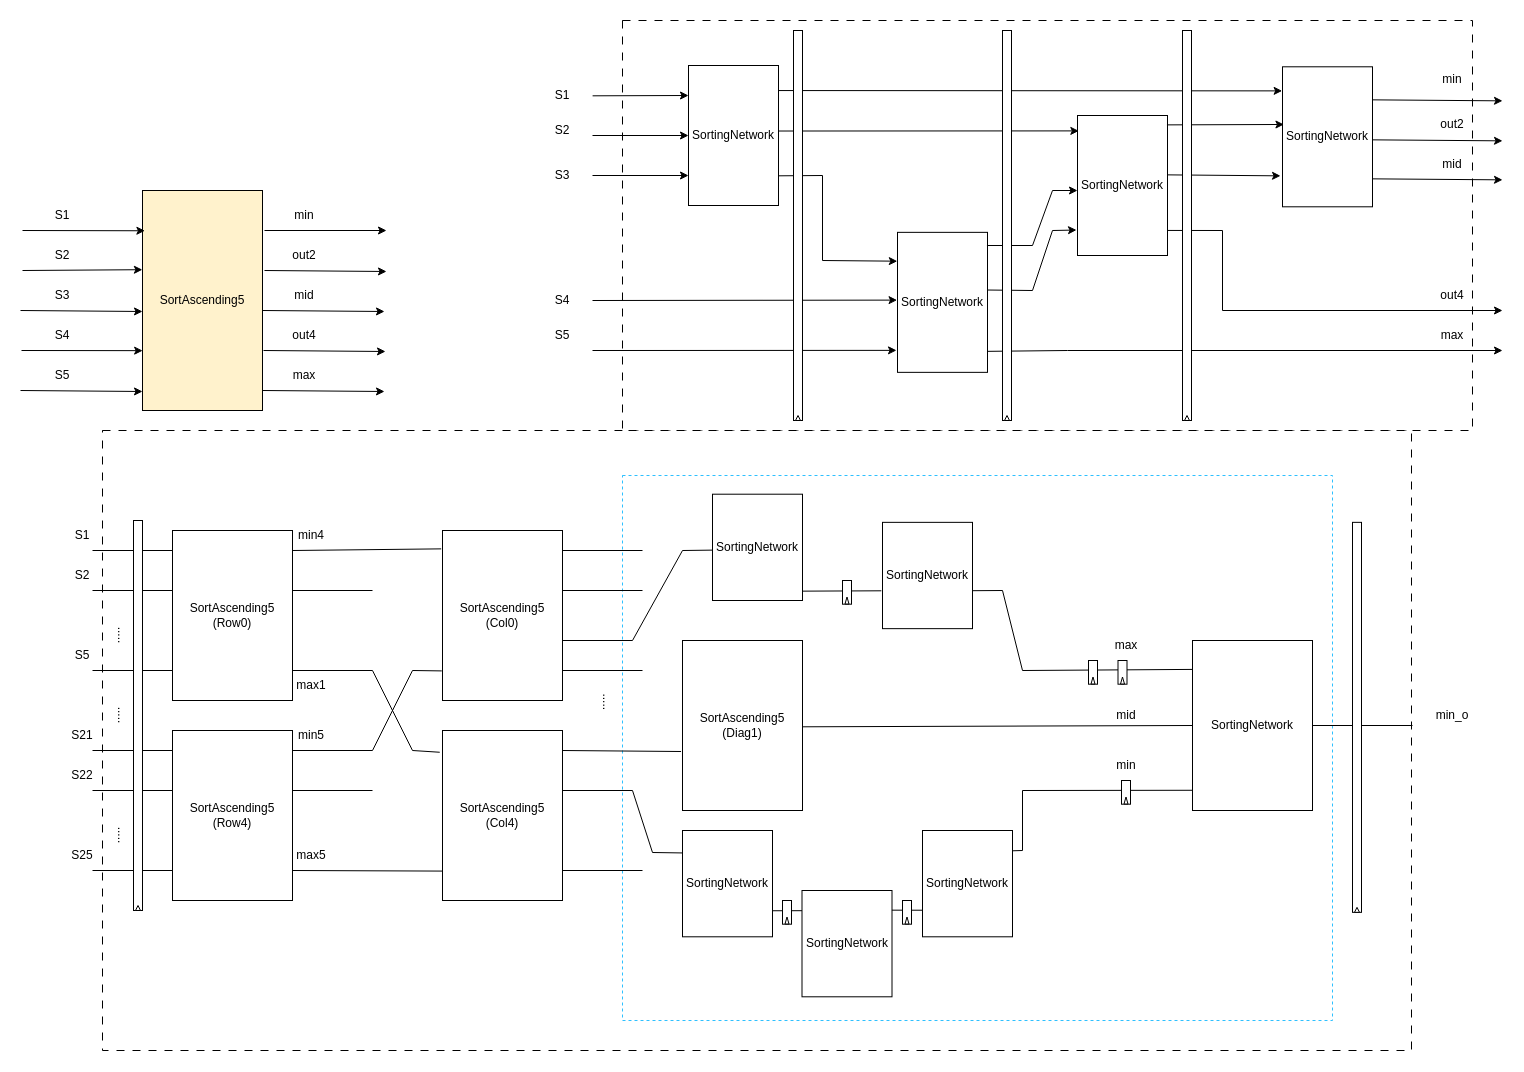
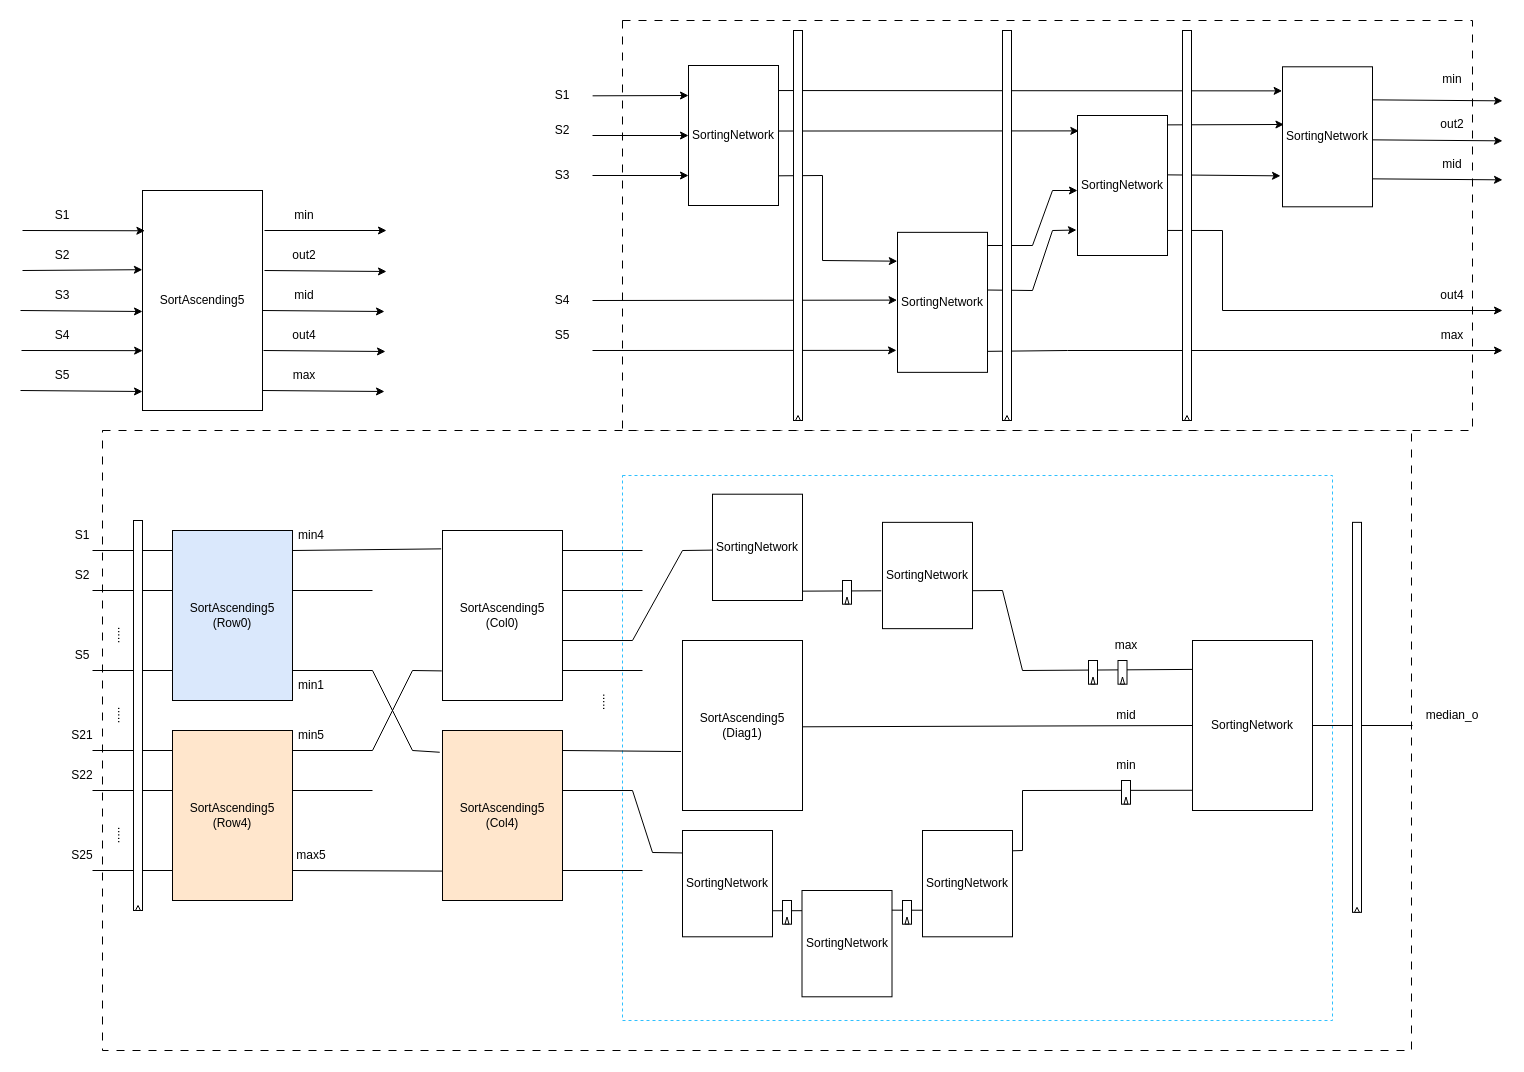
node "SortAscending5": fillcolor #fff2cc -> #ffffff
node "SortAscending5 (Row0)": fillcolor #ffffff -> #dae8fc
node "max1": label "max1" -> "min1"
node "min_o": label "min_o" -> "median_o"
node "SortAscending5 (Row4)": fillcolor #ffffff -> #ffe6cc
node "SortAscending5 (Col4)": fillcolor #ffffff -> #ffe6cc
